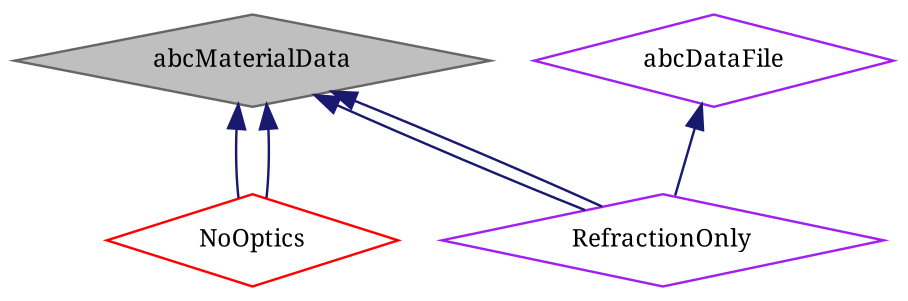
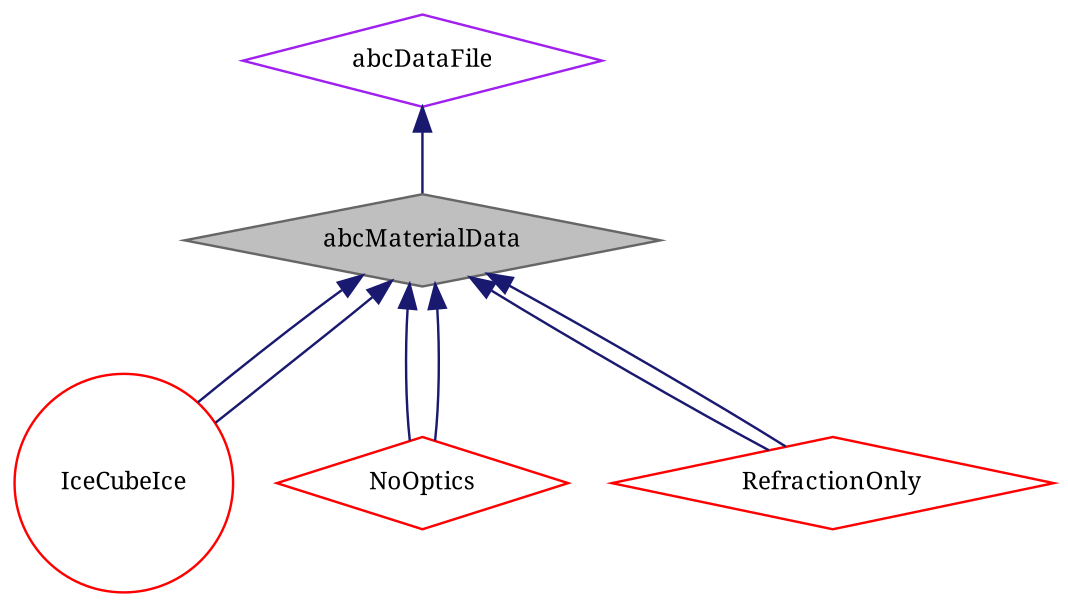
edge "RefractionOnly" -> "abcDataFile": now "abcMaterialData" -> "abcDataFile"
node "RefractionOnly": color purple -> red
node "IceCubeIce": added
